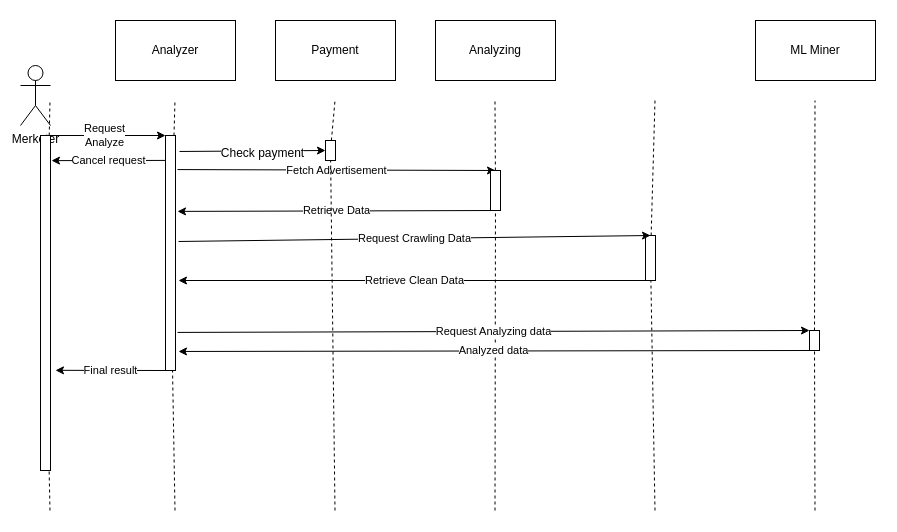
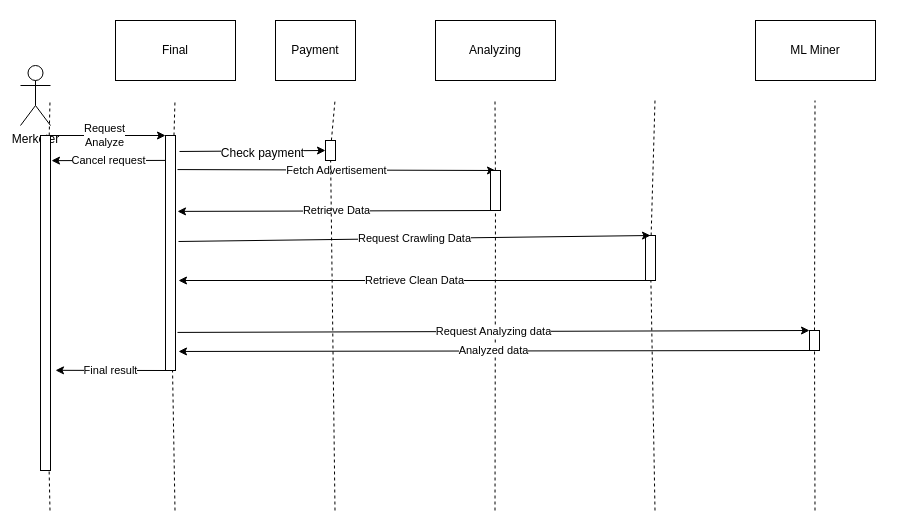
node "Analyzer": label "Analyzer" -> "Final"
node "Payment": size 120x60 -> 80x60
